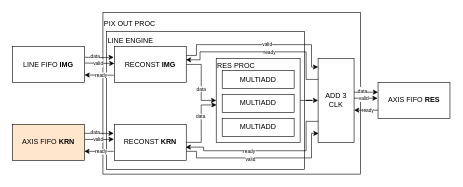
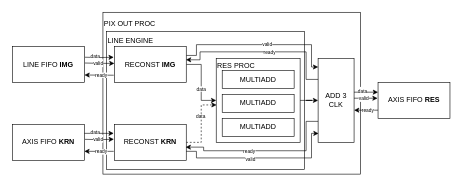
edge "RECONST KRN" -> "RES PROC": style solid -> dashed
node "AXIS FIFO KRN": fillcolor #ffe6cc -> #ffffff
